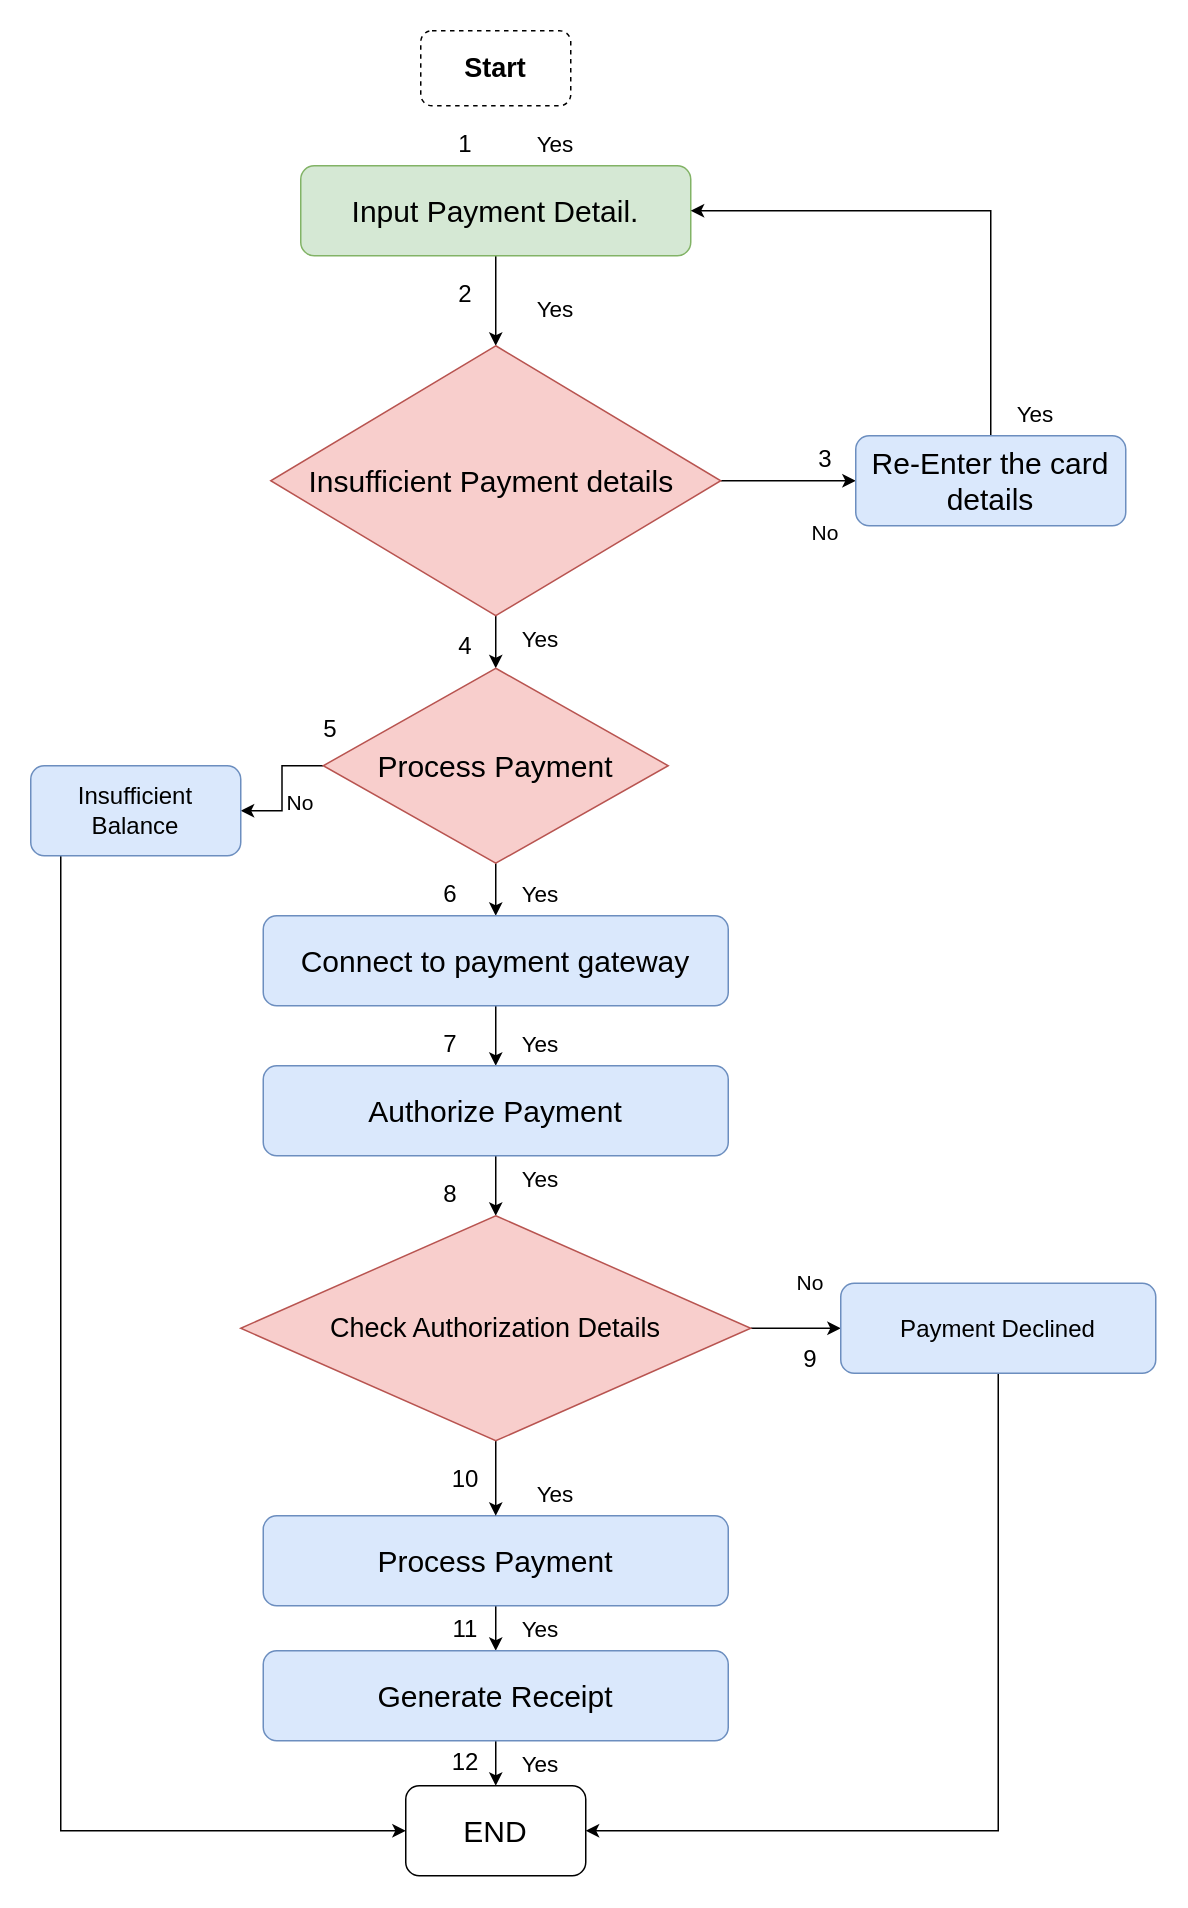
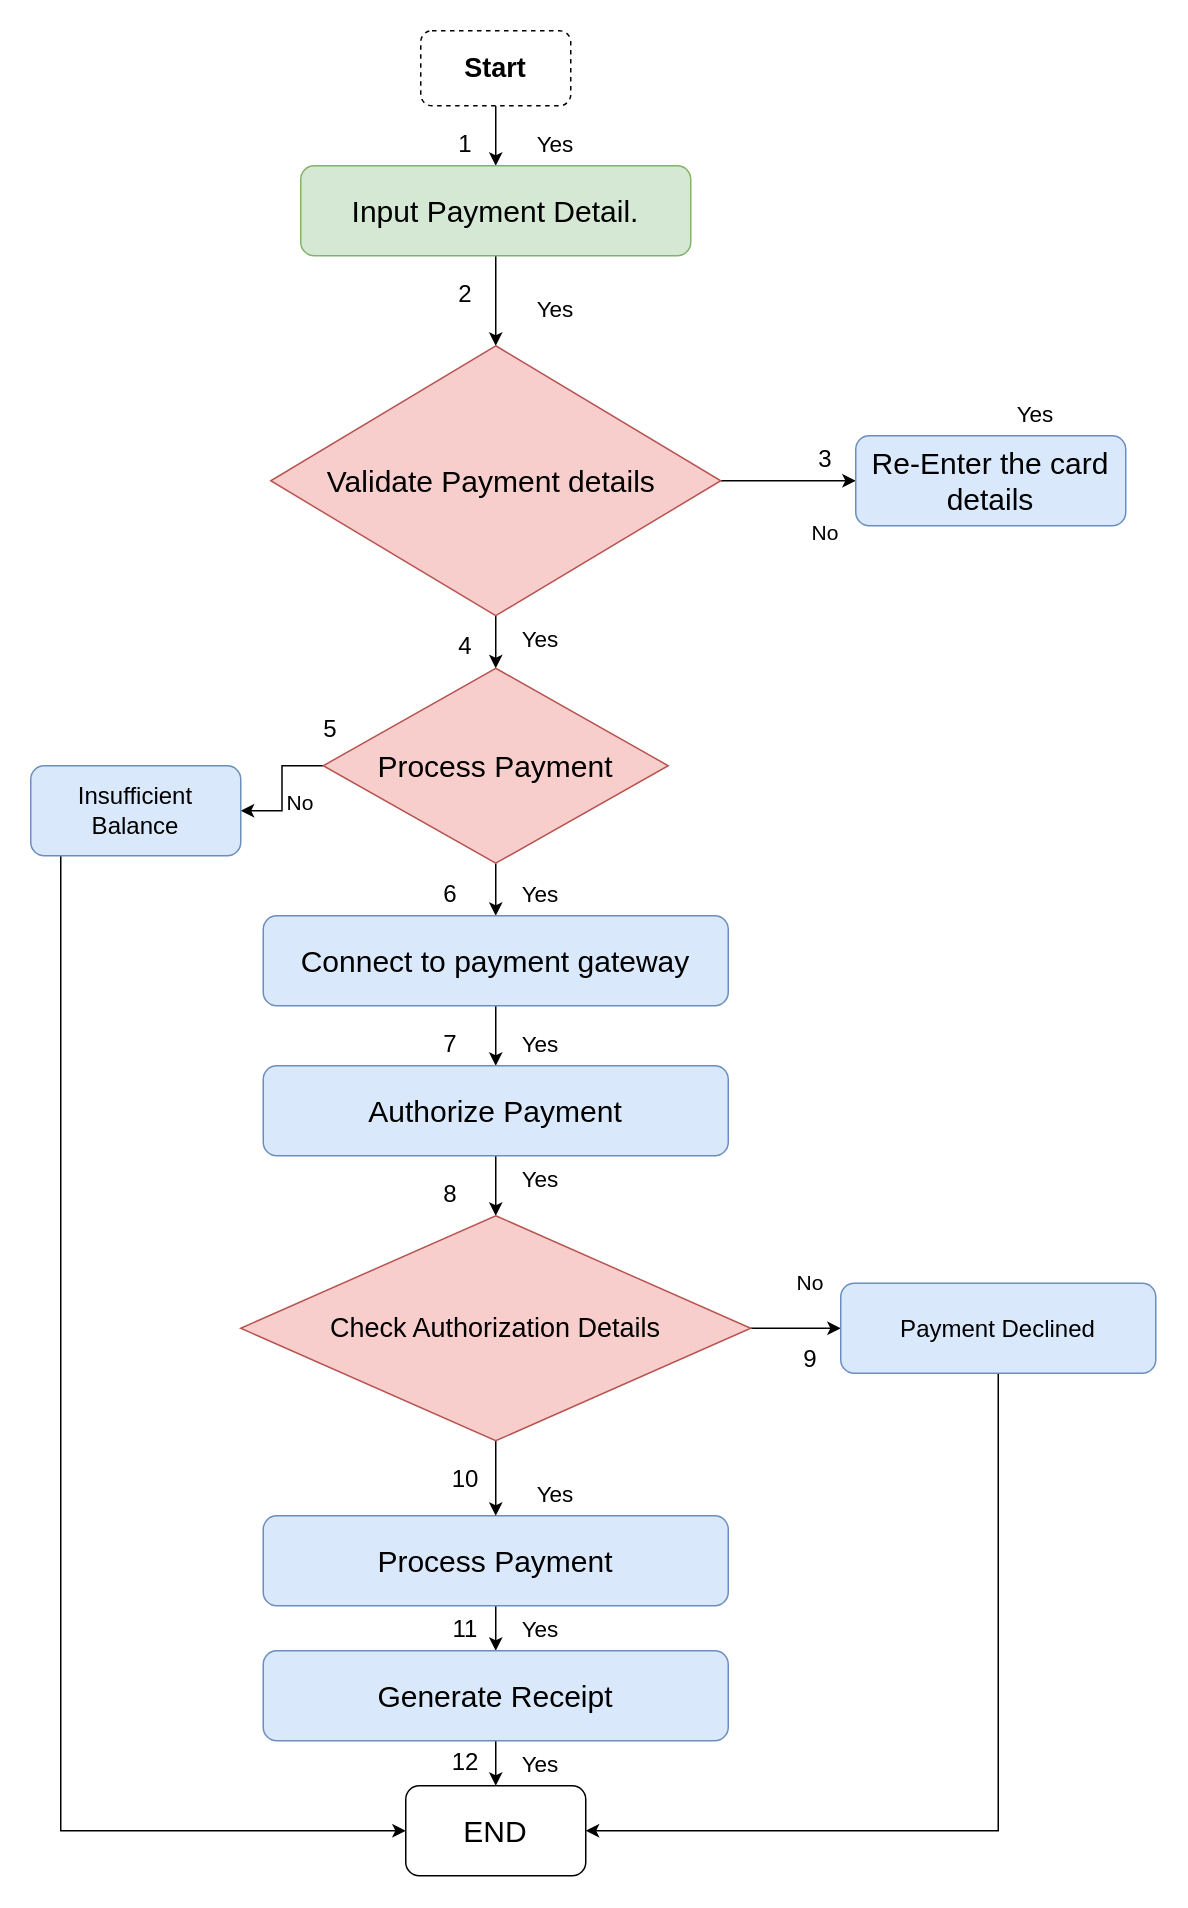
edge "Start" -> "Input Payment Detail.": added
edge "Re-Enter the card details" -> "Input Payment Detail.": removed
node "Insufficient Payment details": label "Insufficient Payment details" -> "Validate Payment details"
